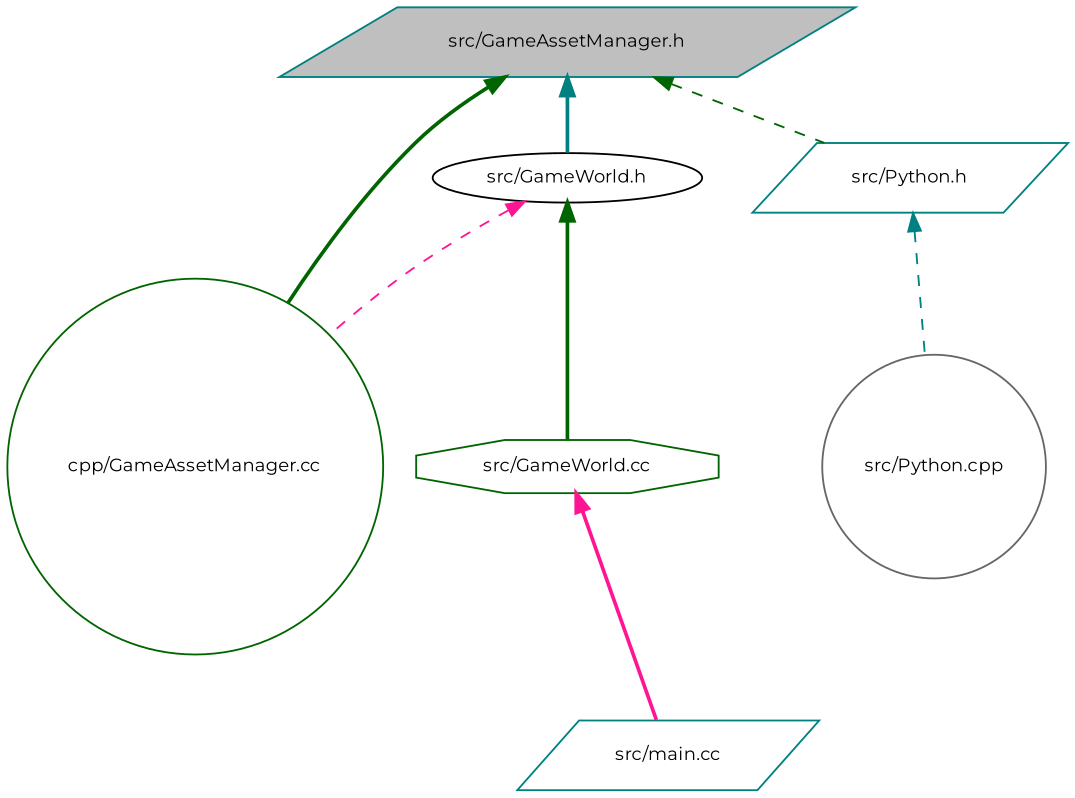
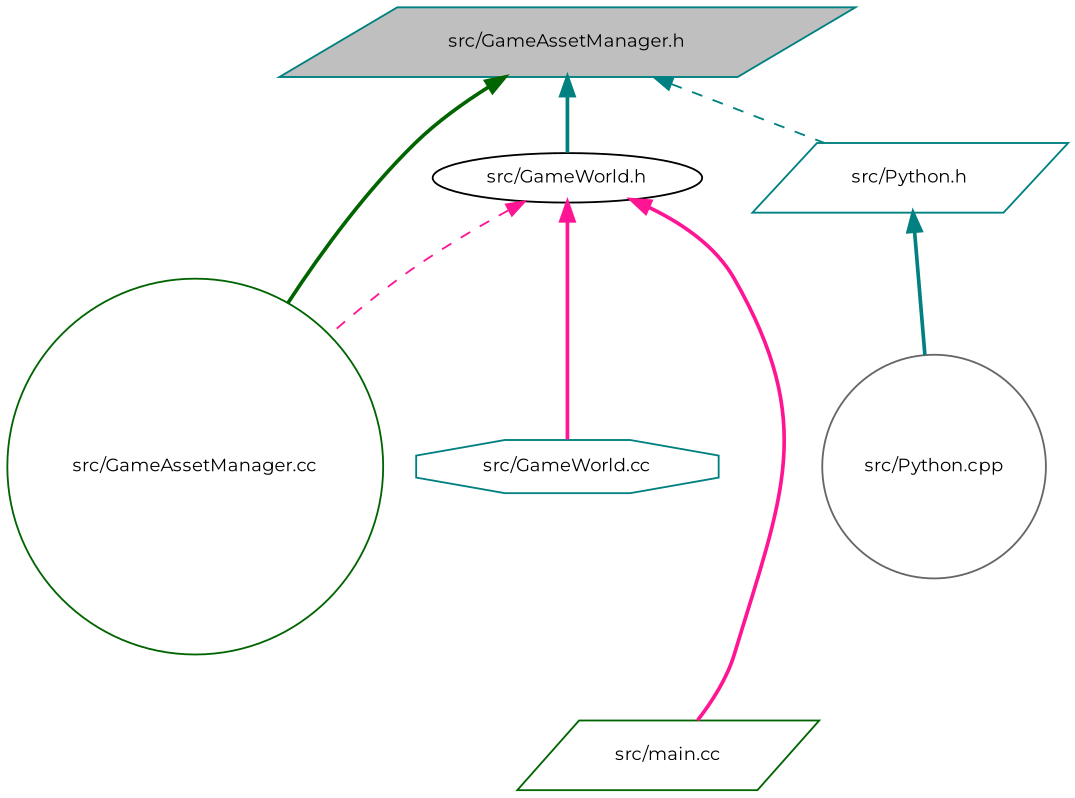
edge "src/Python.h" -> "src/GameAssetManager.h": color darkgreen -> teal
edge "src/Python.cpp" -> "src/Python.h": style dashed -> bold
edge "src/GameWorld.cc" -> "src/GameWorld.h": color darkgreen -> deeppink
node "cpp/GameAssetManager.cc": label "cpp/GameAssetManager.cc" -> "src/GameAssetManager.cc"
node "src/GameWorld.cc": color darkgreen -> teal
edge "src/main.cc" -> "src/GameWorld.cc": now "src/main.cc" -> "src/GameWorld.h"
node "src/main.cc": color teal -> darkgreen
